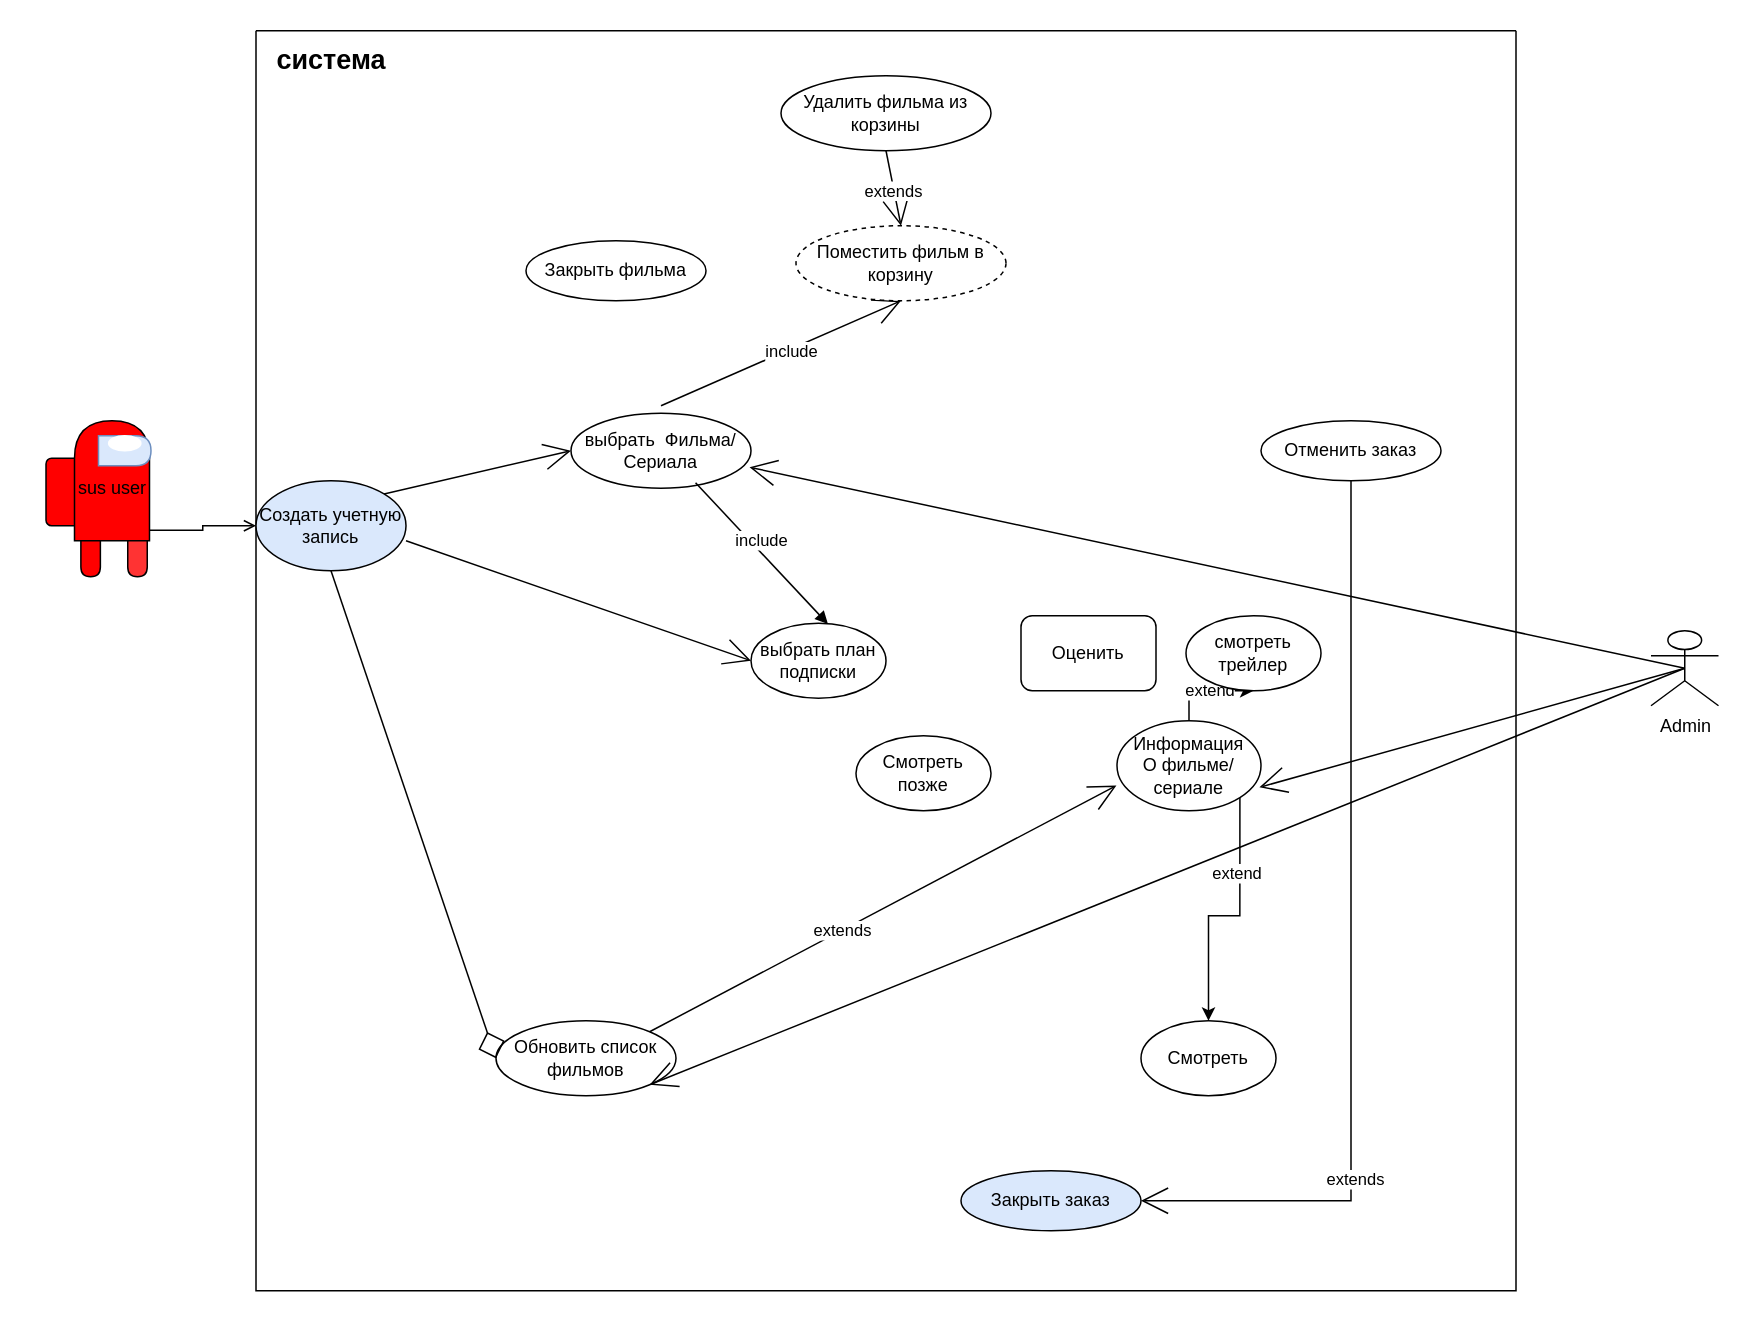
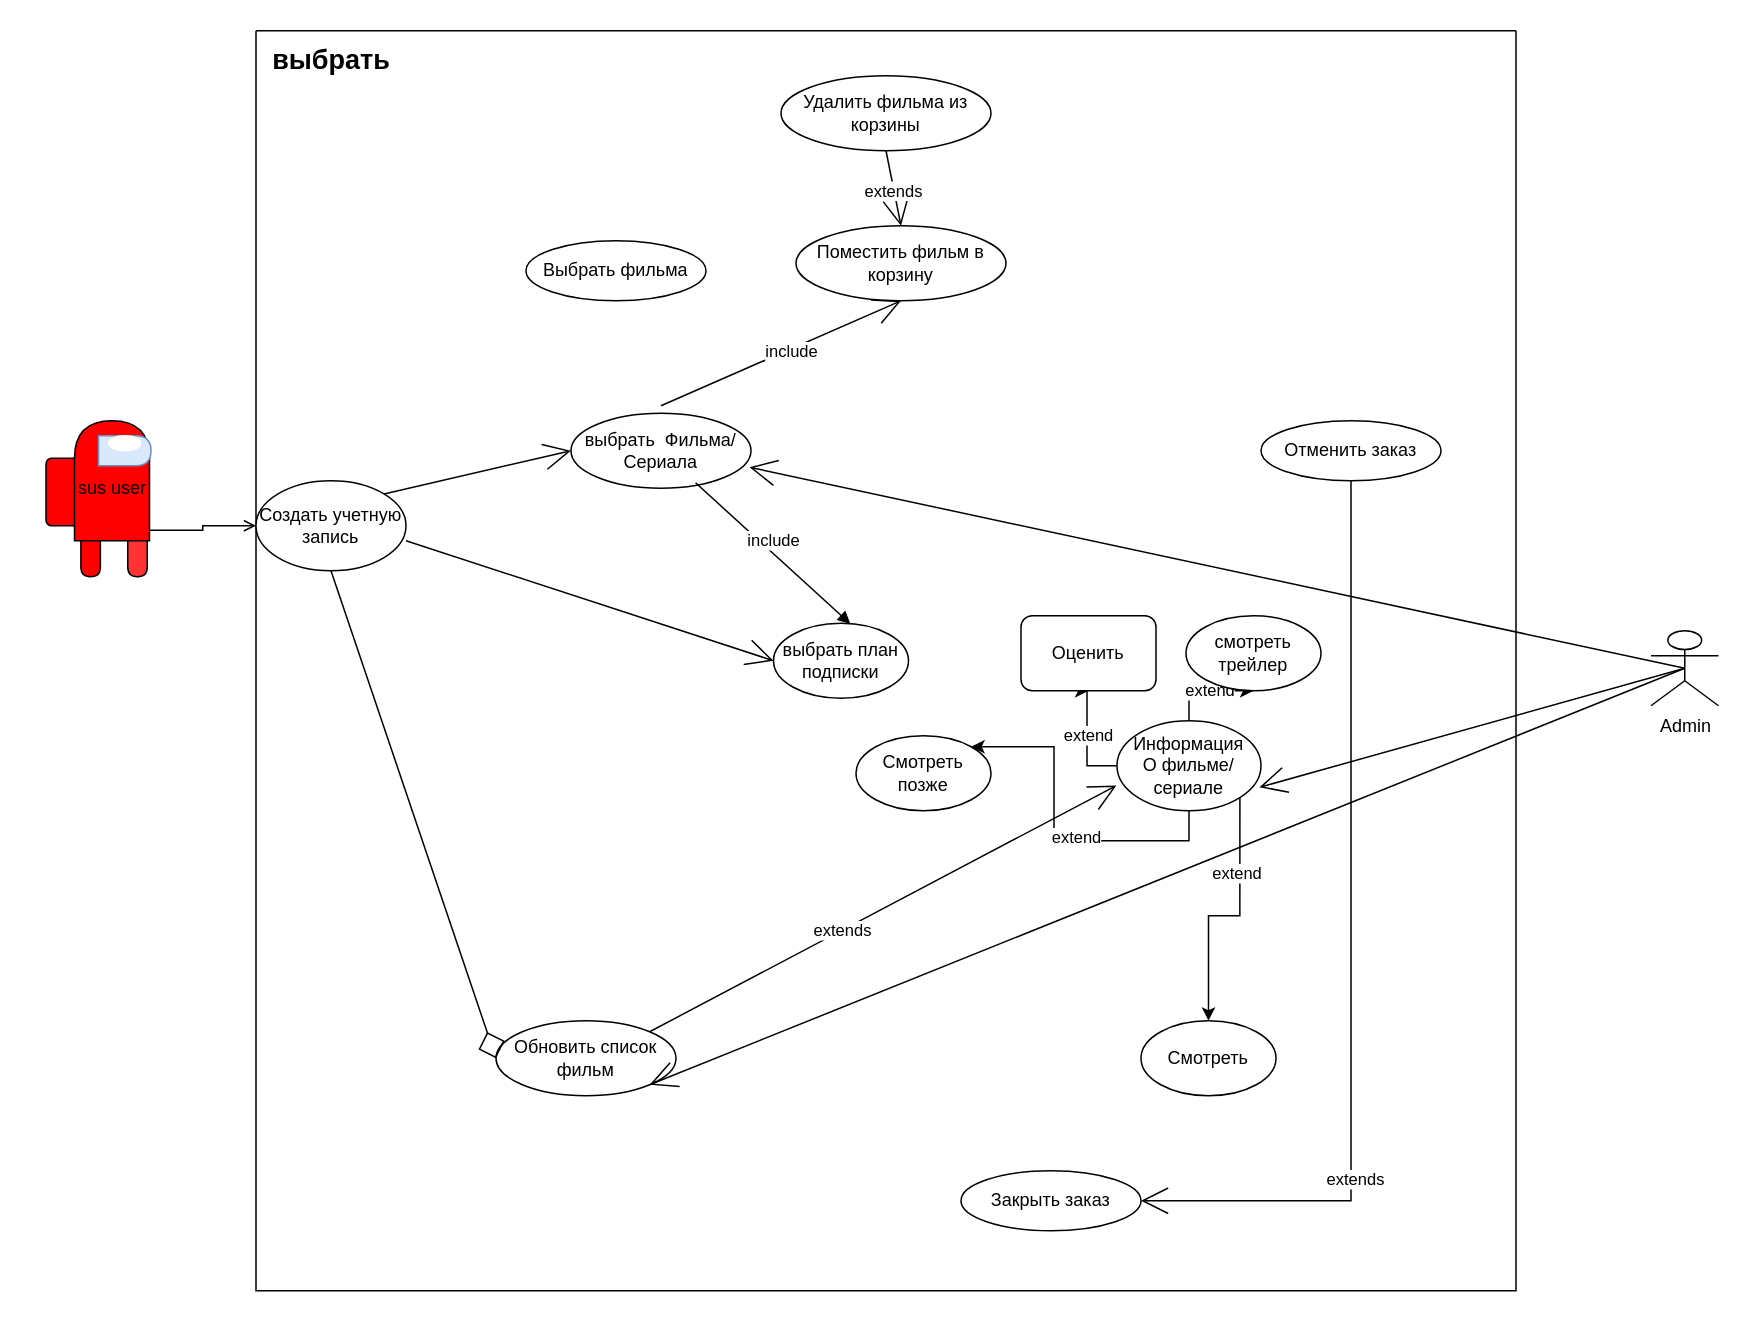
node "система": label "система" -> "выбрать"
node "Поместить фильм в корзину": style dashed -> solid
node "Закрыть фильма": label "Закрыть фильма" -> "Выбрать фильма"
node "Создать учетную запись": fillcolor #dae8fc -> #ffffff
node "выбрать план подписки": moved (818, 661) -> (841, 661)
edge "Информация О фильме/сериале" -> "Оценить": added, label "extend"
edge "Информация О фильме/сериале" -> "Смотреть позже": added, label "extend"
node "Обновить список фильмов": label "Обновить список фильмов" -> "Обновить список фильм"
node "Закрыть заказ": fillcolor #dae8fc -> #ffffff
